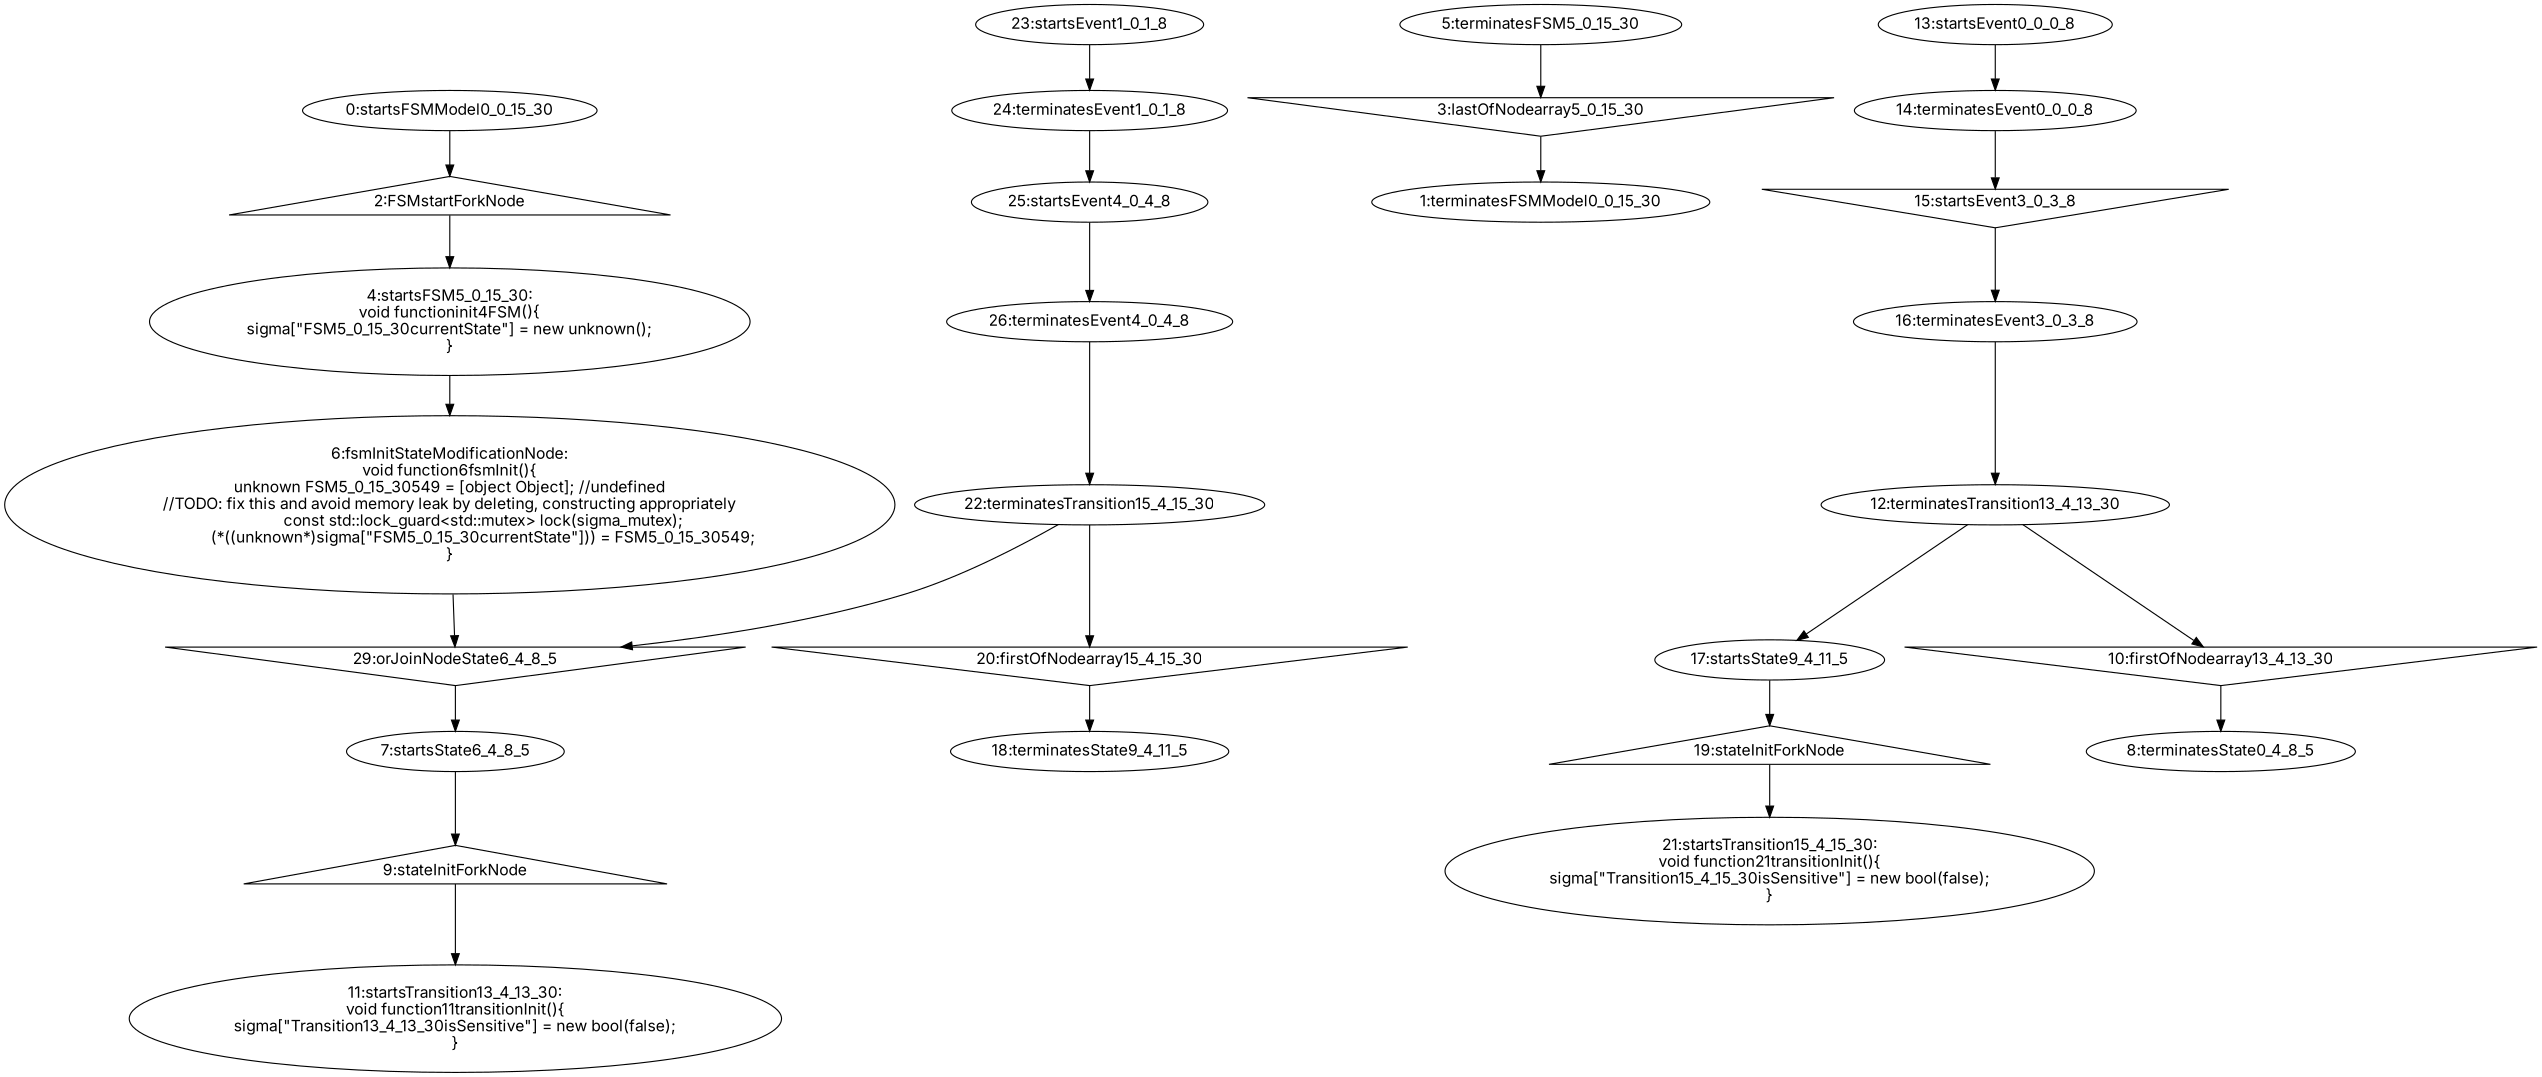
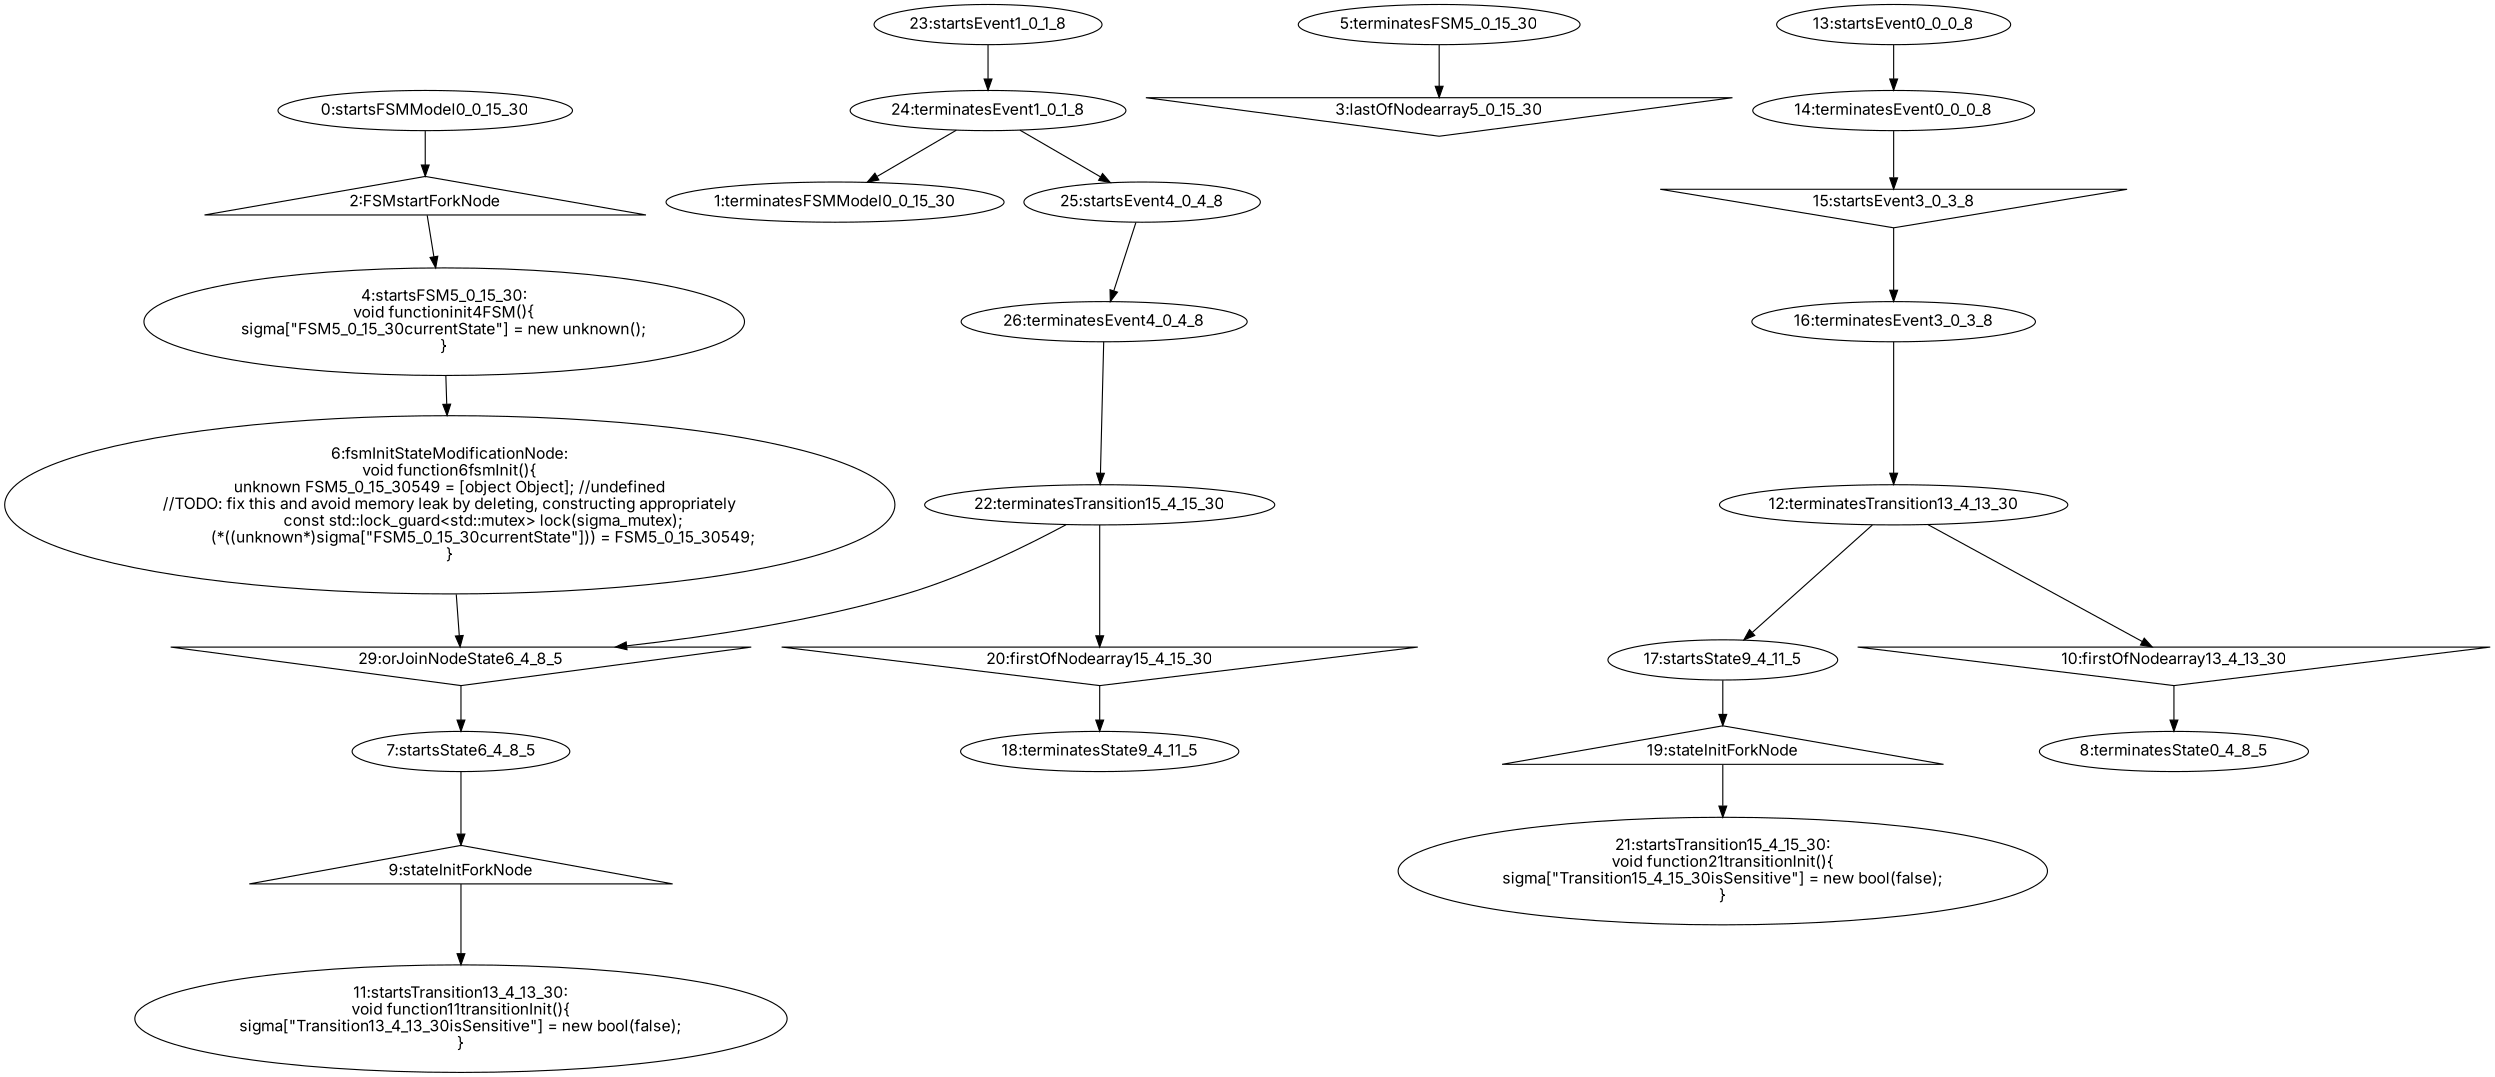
edge "3:lastOfNodearray5_0_15_30" -> "1:terminatesFSMModel0_0_15_30": now "24:terminatesEvent1_0_1_8" -> "1:terminatesFSMModel0_0_15_30"
